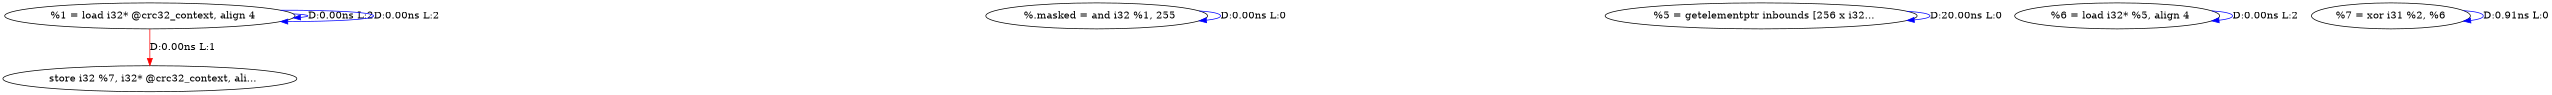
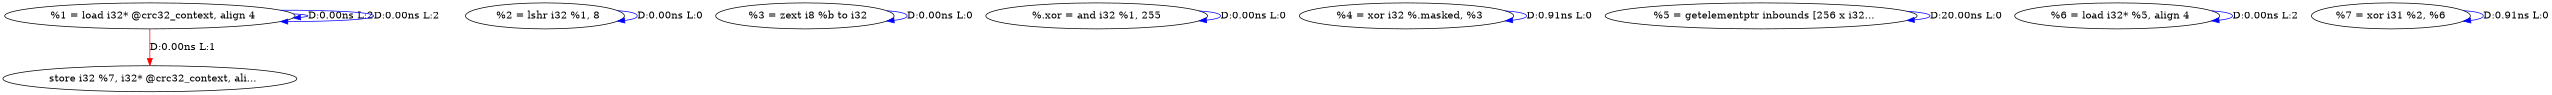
node "%2 = lshr i32 %1, 8": added
node "%3 = zext i8 %b to i32": added
node "%.masked = and i32 %1, 255": label "%.masked = and i32 %1, 255" -> "%.xor = and i32 %1, 255"
node "%4 = xor i32 %.masked, %3": added
